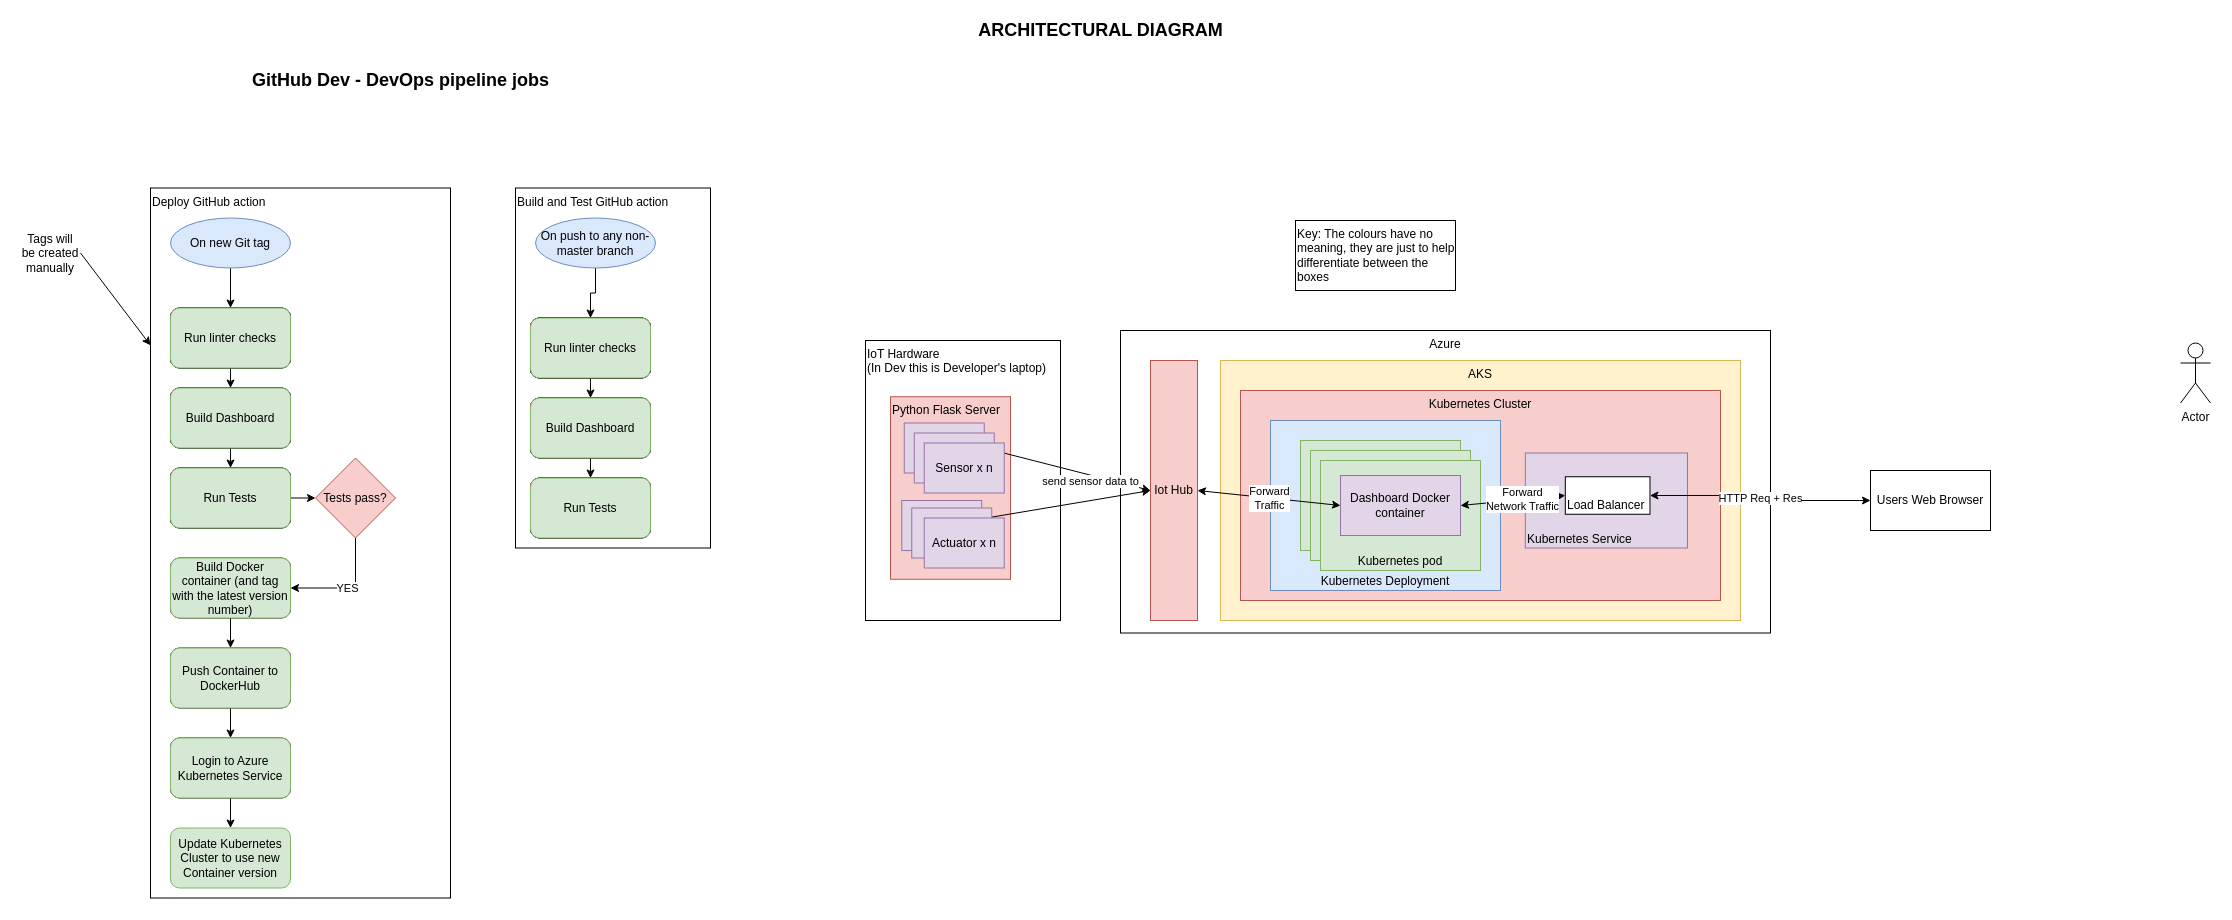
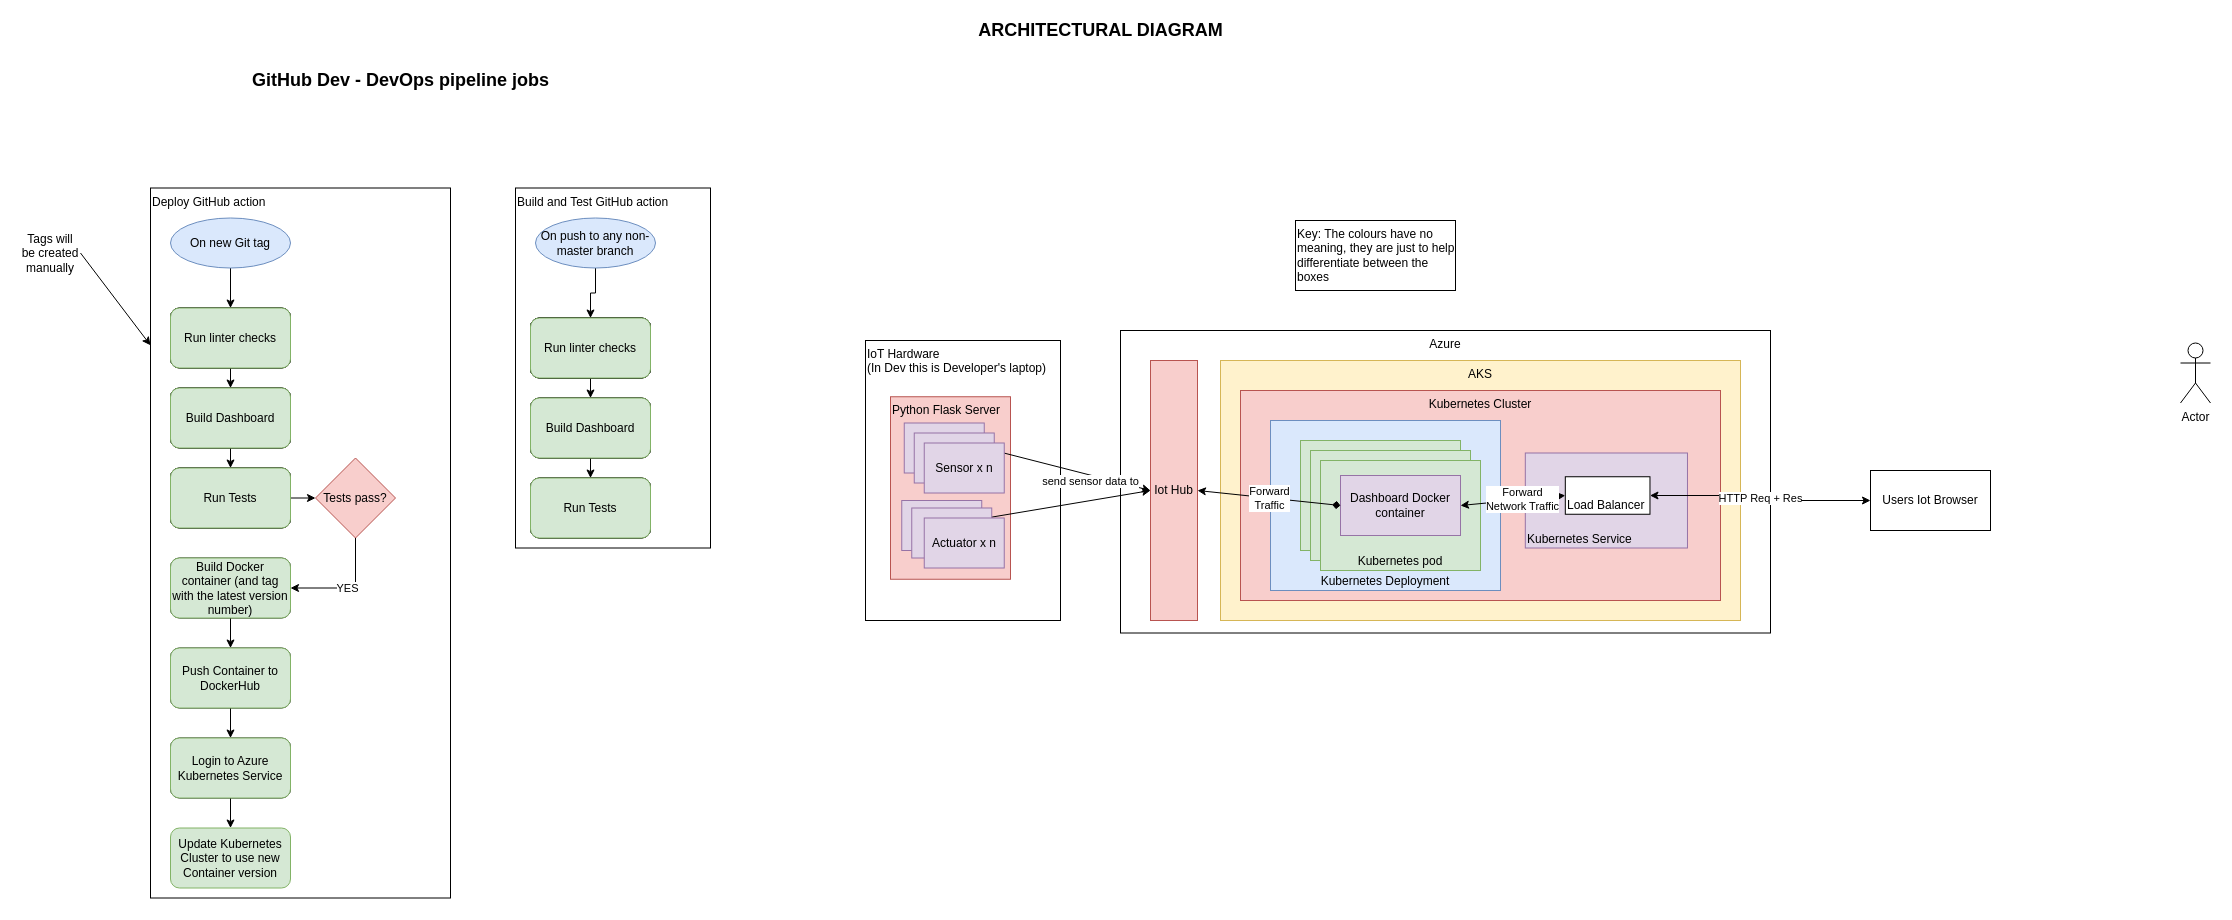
node "Users Web Browser": label "Users Web Browser" -> "Users Iot Browser"
edge "Iot Hub" -- "Dashboard Docker container": arrowhead classic -> diamond
